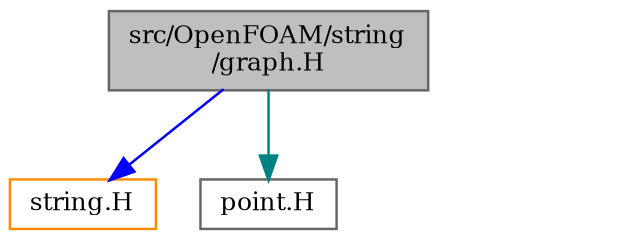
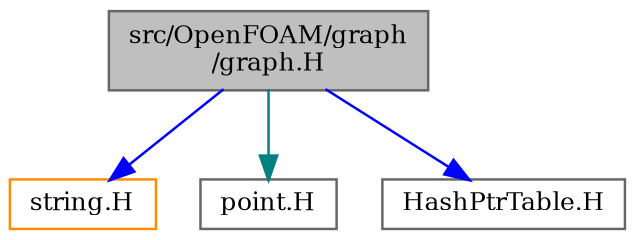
node "src/OpenFOAM/string /graph.H": label "src/OpenFOAM/string /graph.H" -> "src/OpenFOAM/graph /graph.H"
node "HashPtrTable.H": added
